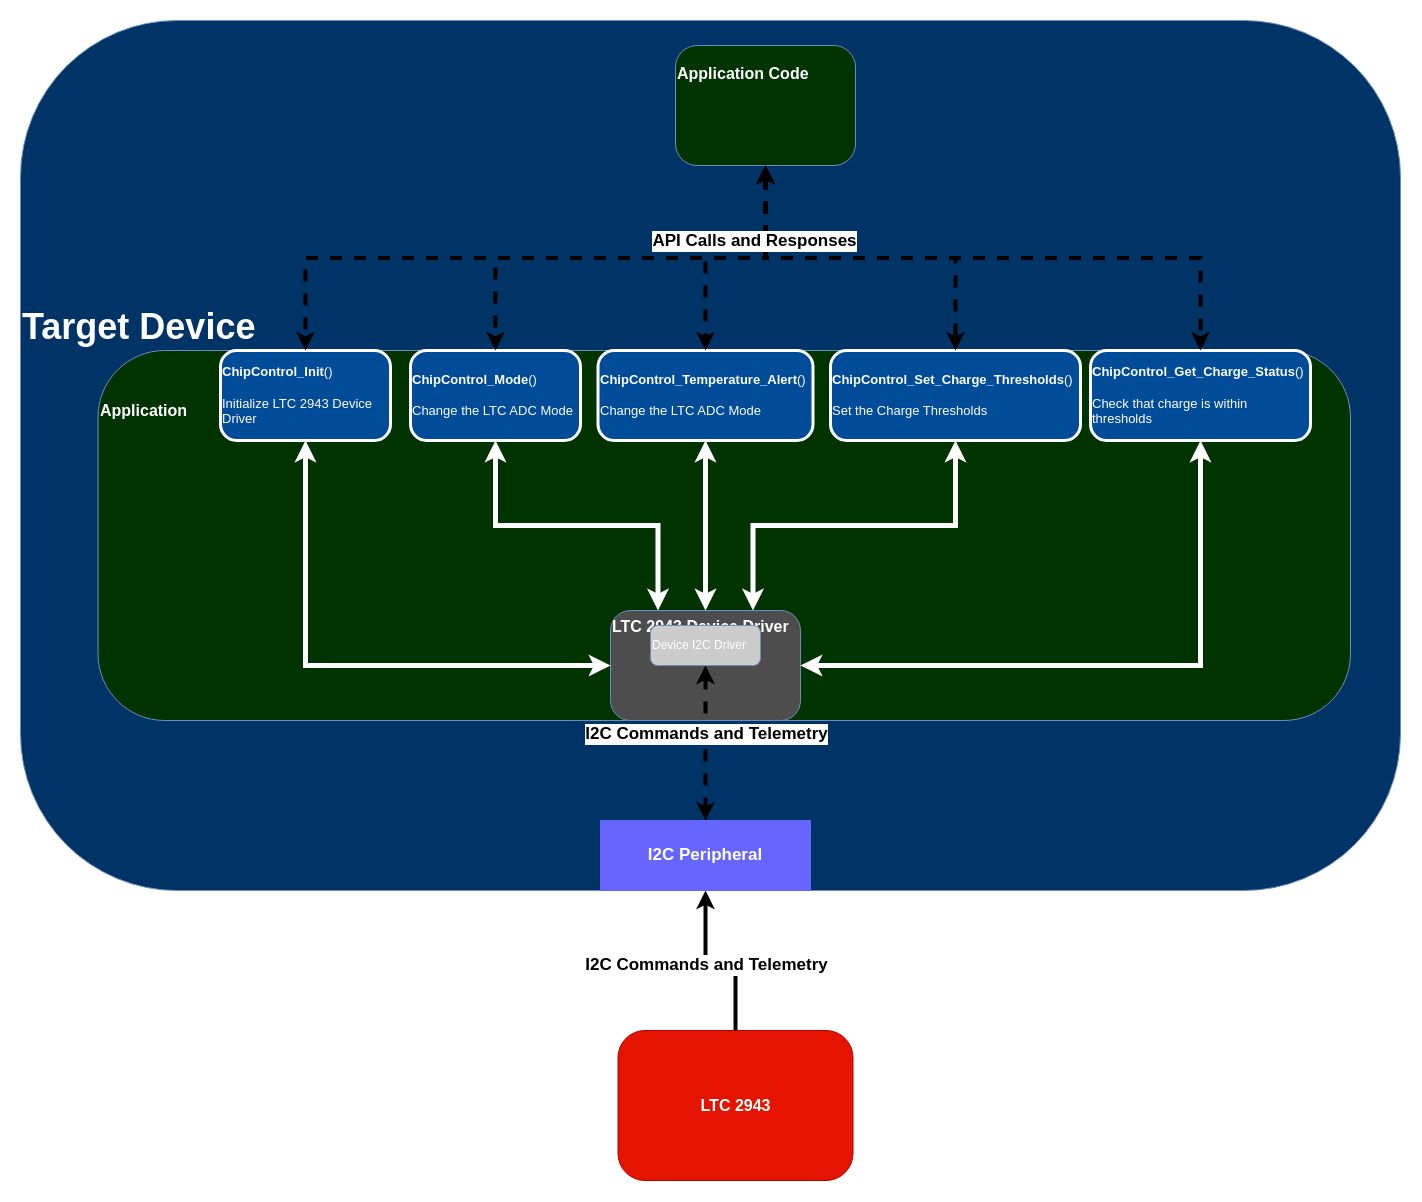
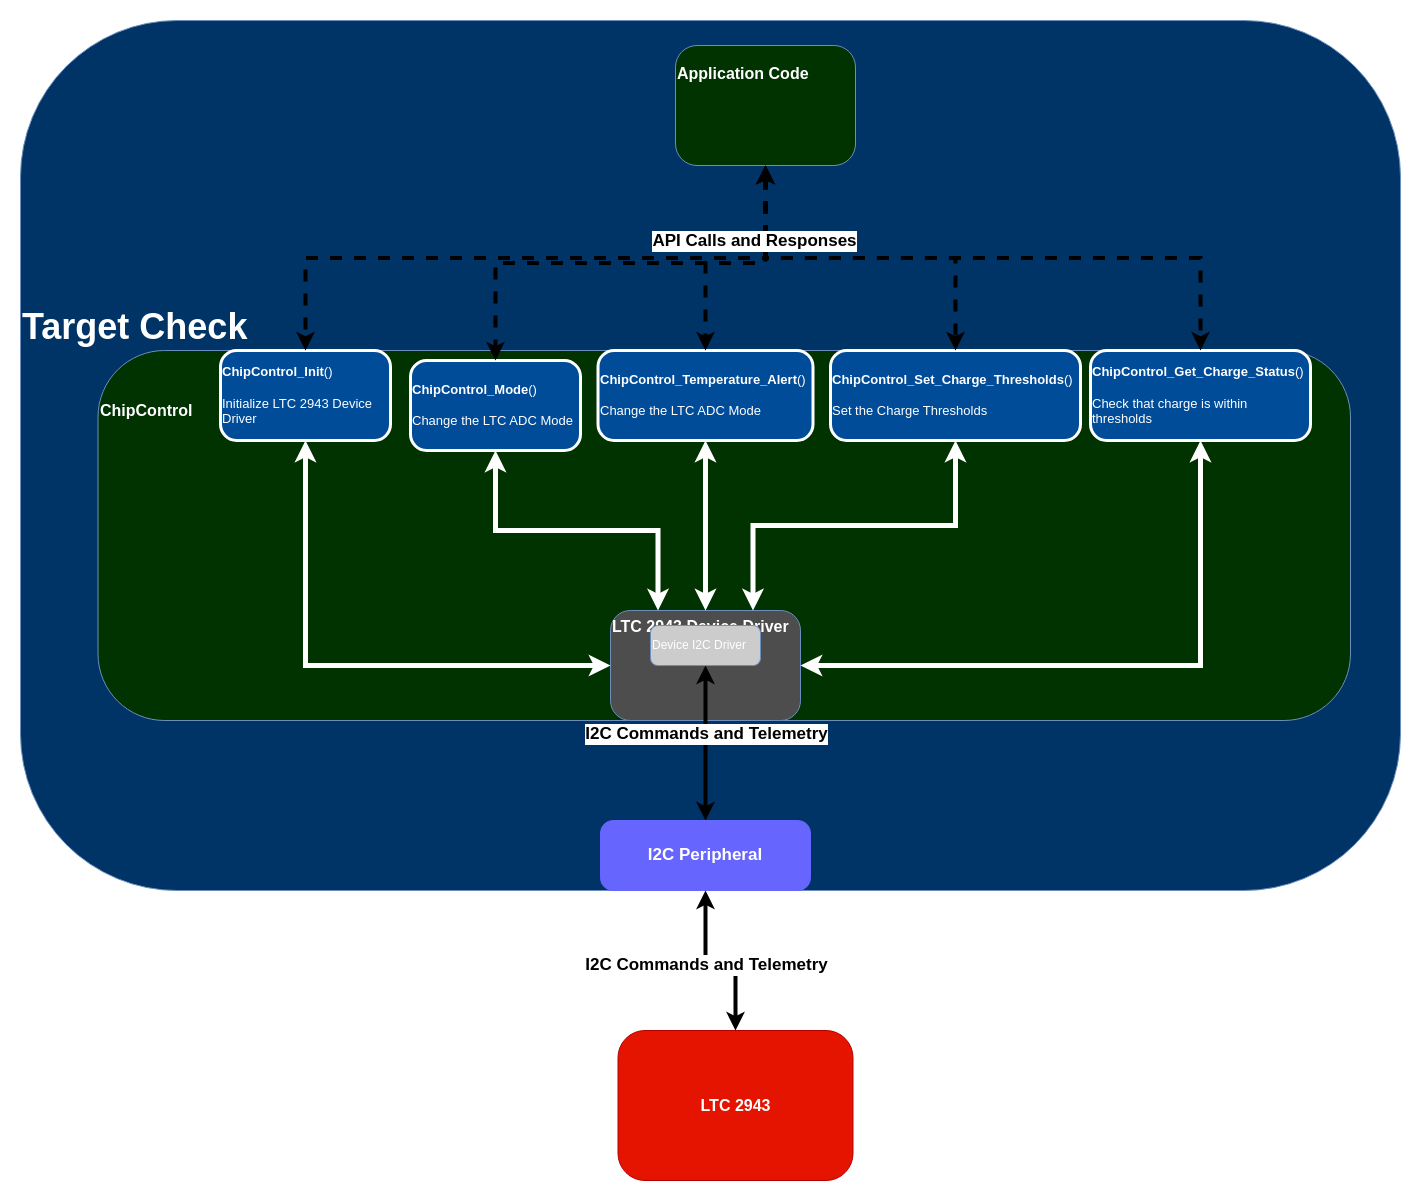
node "Target Device": label "Target Device" -> "Target Check"
node "ChipControl_Mode()Change the LTC ADC Mode": moved (496, 396) -> (496, 406)
node "Application": label "Application" -> "ChipControl"
edge "Device I2C Driver" -- "I2C Peripheral": style dashed -> solid
node "I2C Peripheral": shape rectangle -> rounded rectangle
edge "LTC 2943" -> "I2C Peripheral": arrowhead none -> classic
